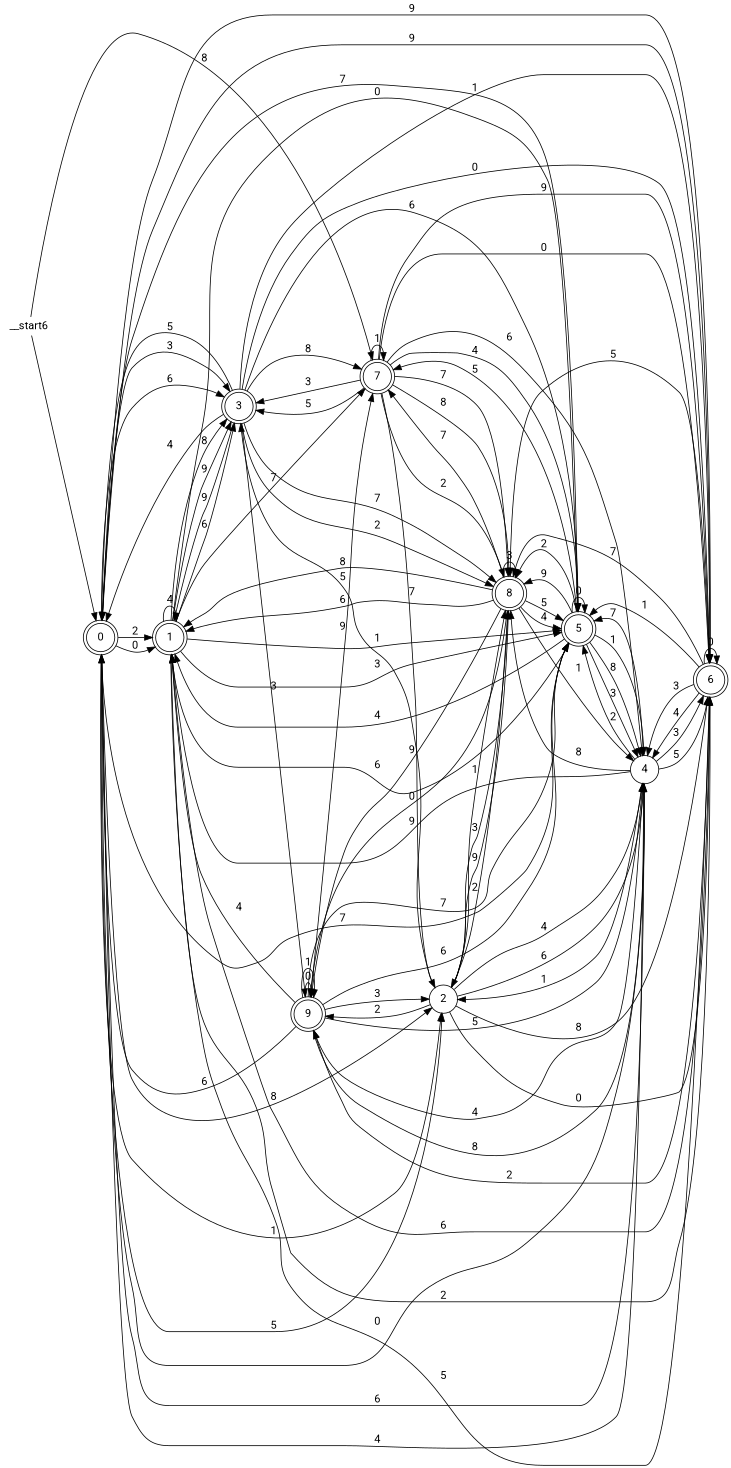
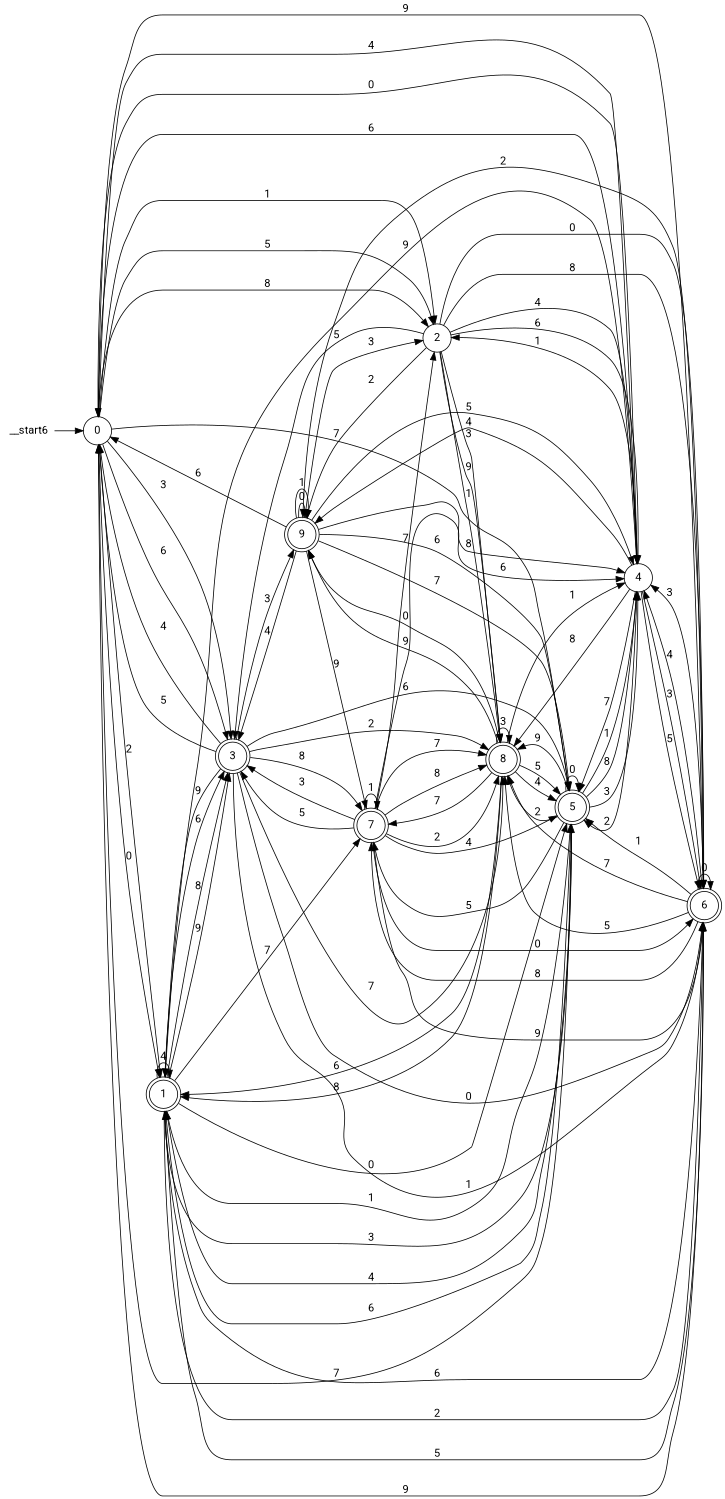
edge "__start6" -> "7": now "6" -> "7"
node "0": shape doublecircle -> circle
edge "8" -> "2": removed, label "2"
edge "9" -> "1": now "9" -> "3"
